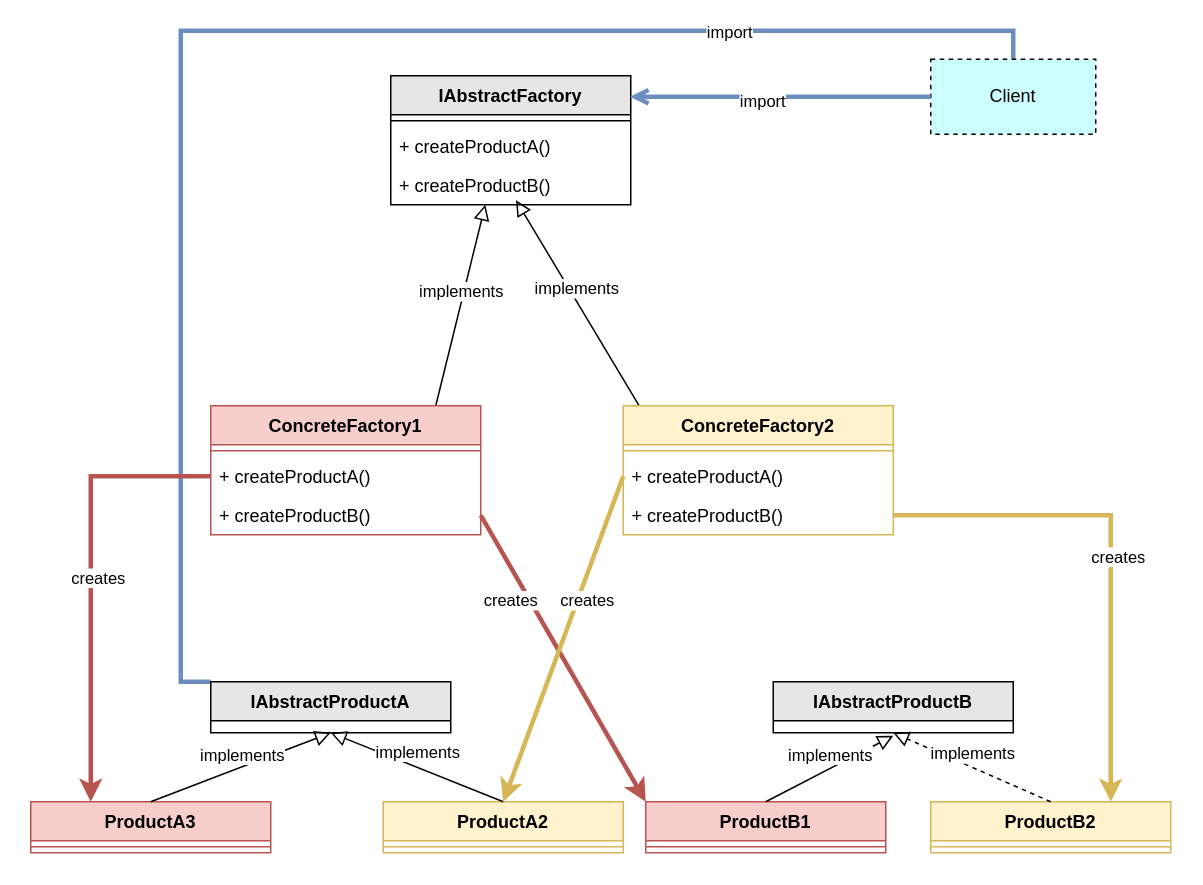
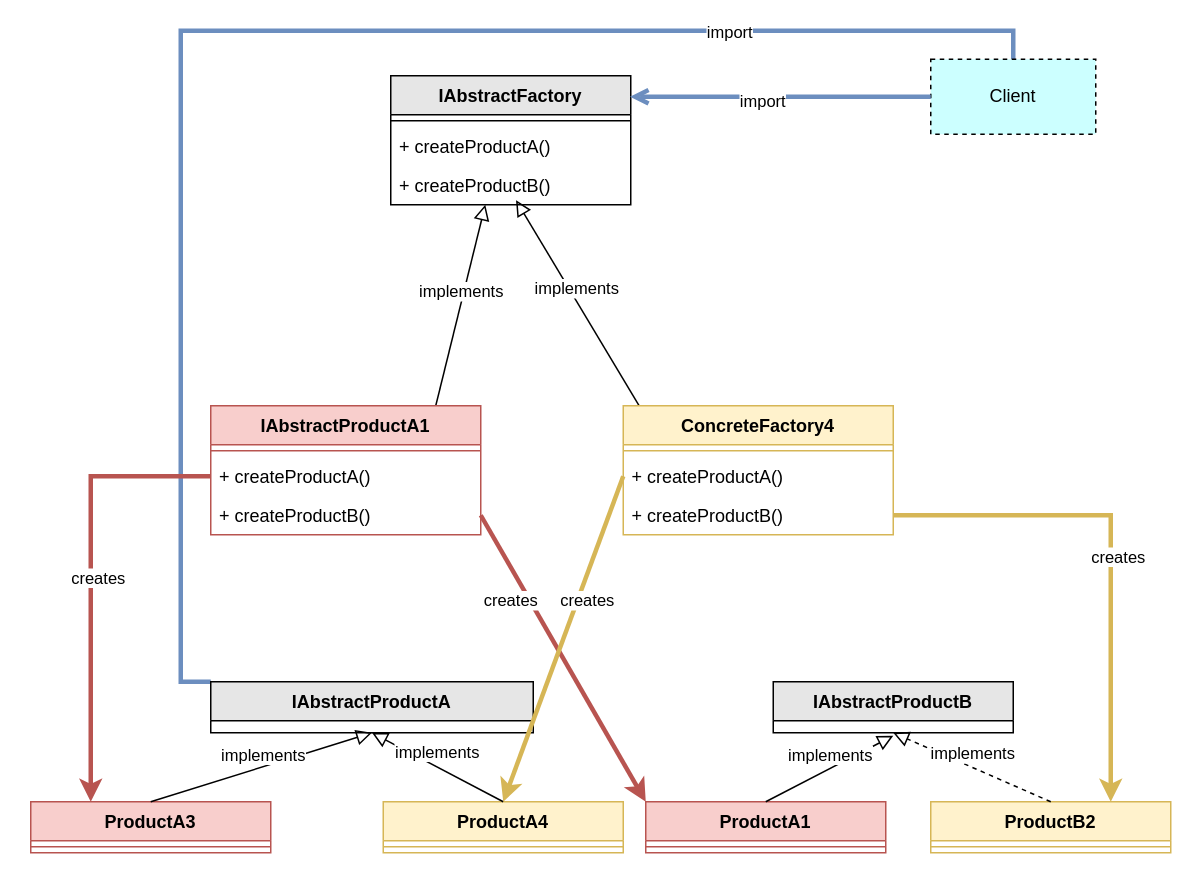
node "ConcreteFactory1": label "ConcreteFactory1" -> "IAbstractProductA1"
node "ConcreteFactory2": label "ConcreteFactory2" -> "ConcreteFactory4"
node "IAbstractProductA": size 240x51 -> 323x51
node "ProductA2": label "ProductA2" -> "ProductA4"
node "ProductB1": label "ProductB1" -> "ProductA1"
